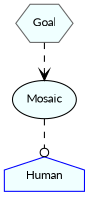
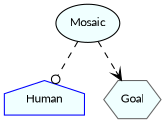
edge "Goal" -> "Mosaic": reversed
